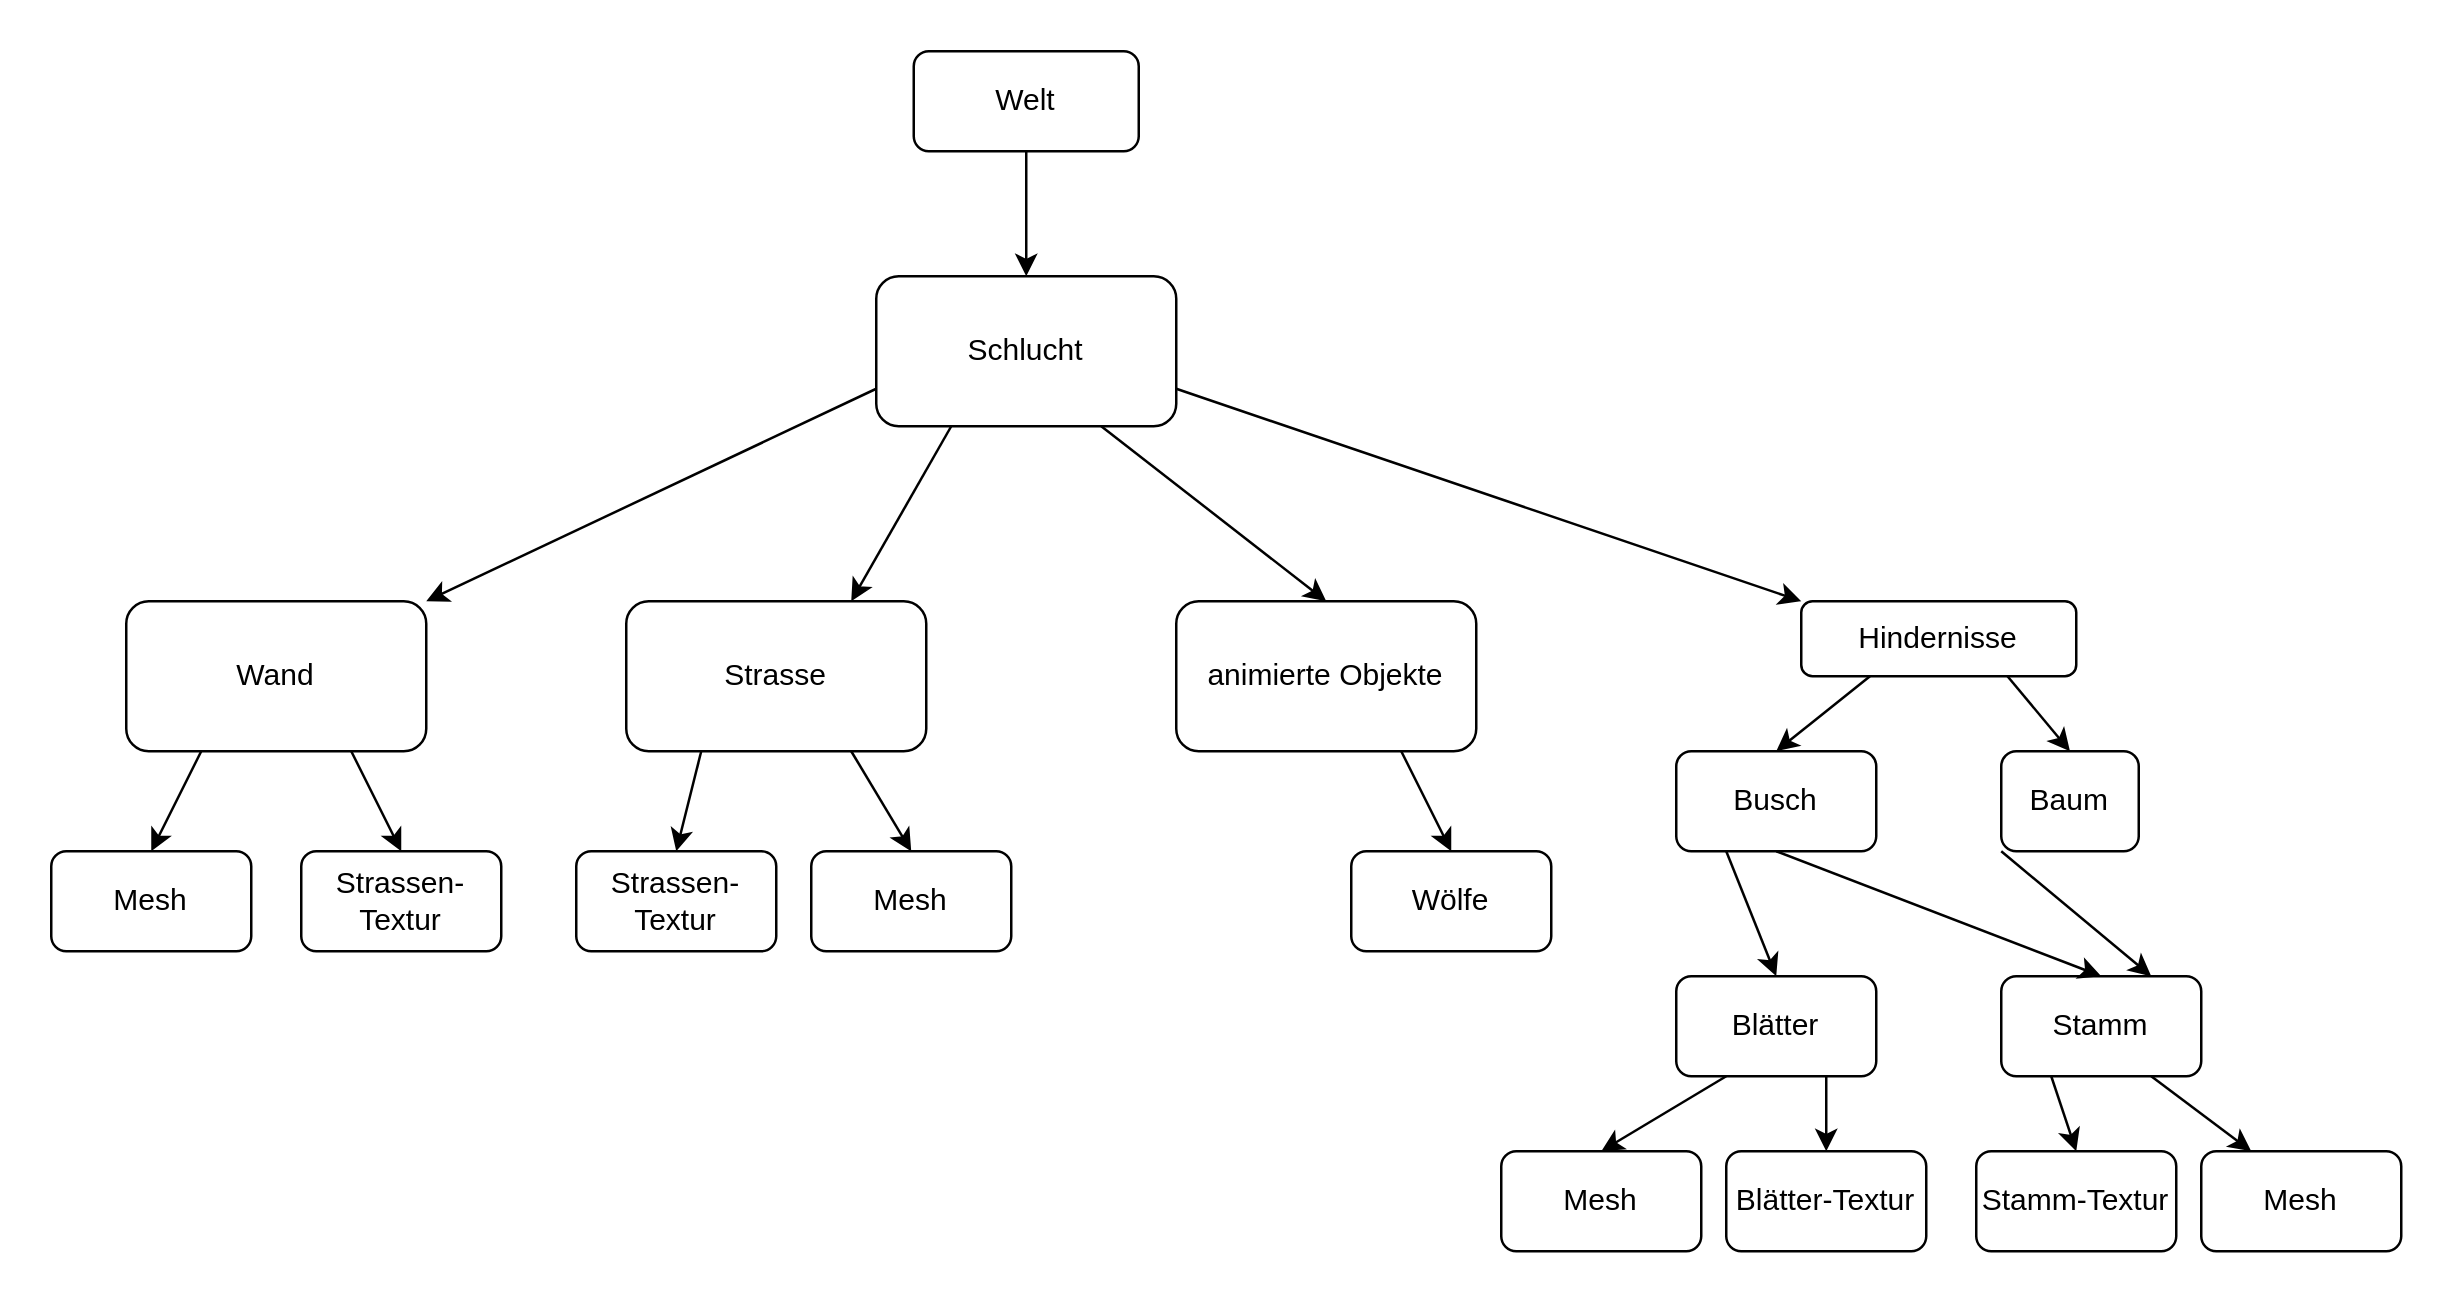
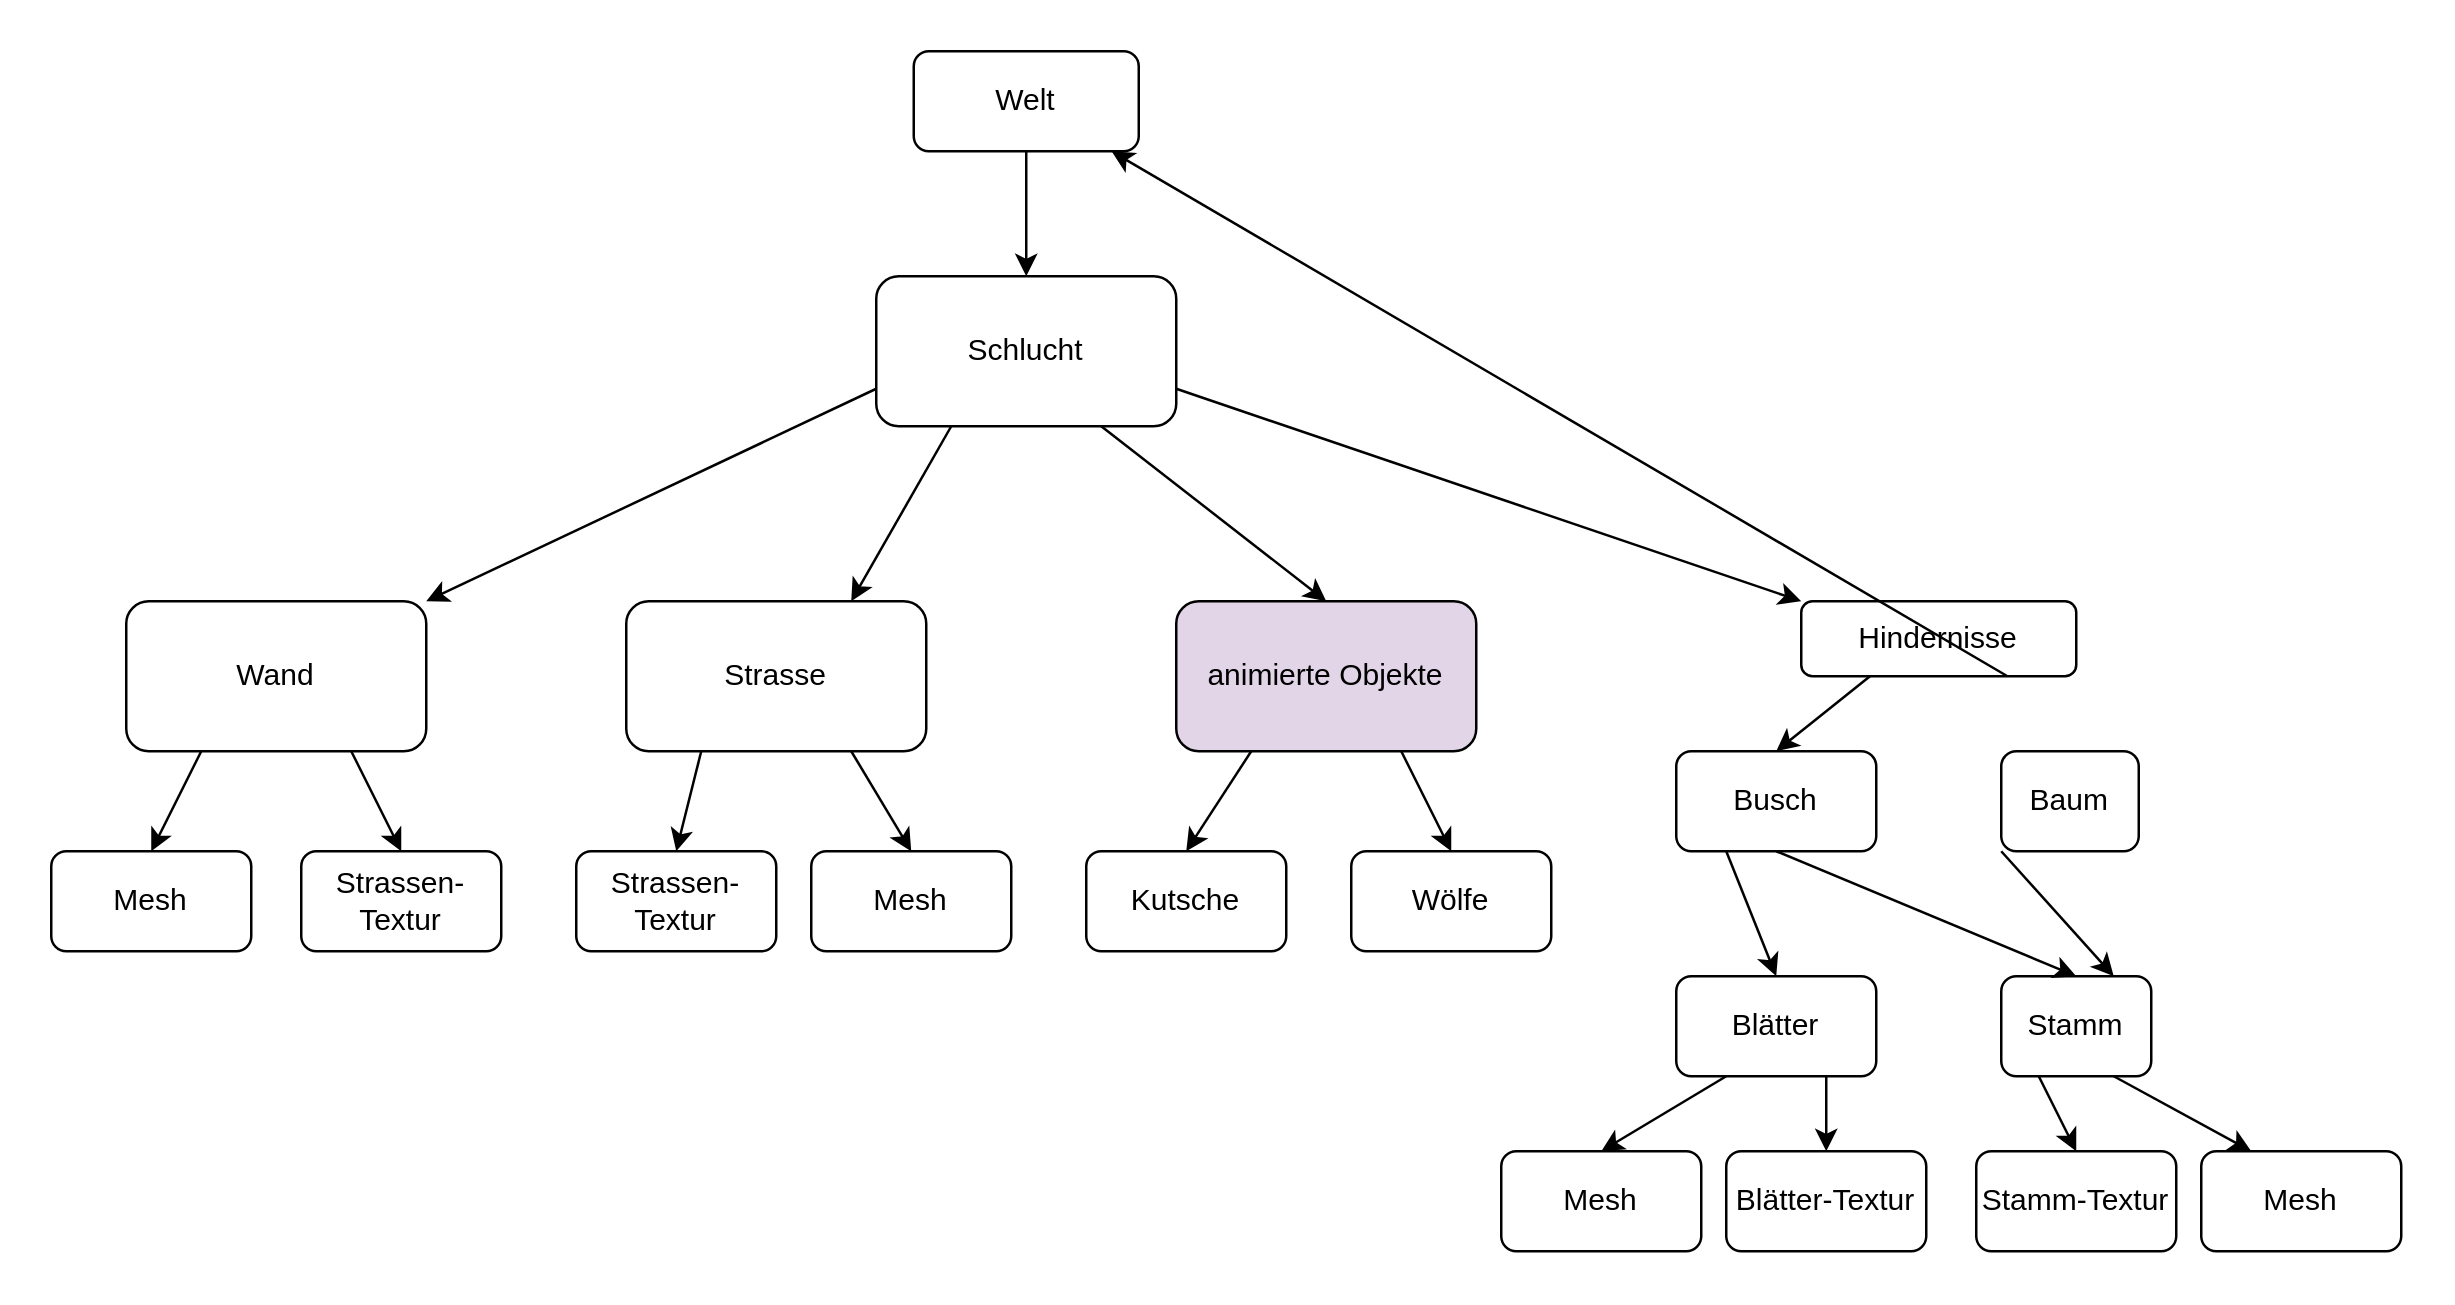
node "animierte Objekte": fillcolor #ffffff -> #e1d5e7
edge "Hindernisse" -> "Baum": now "Hindernisse" -> "Welt"
edge "animierte Objekte" -> "Kutsche": added
node "Kutsche": added
node "Stamm": size 200x100 -> 150x100
